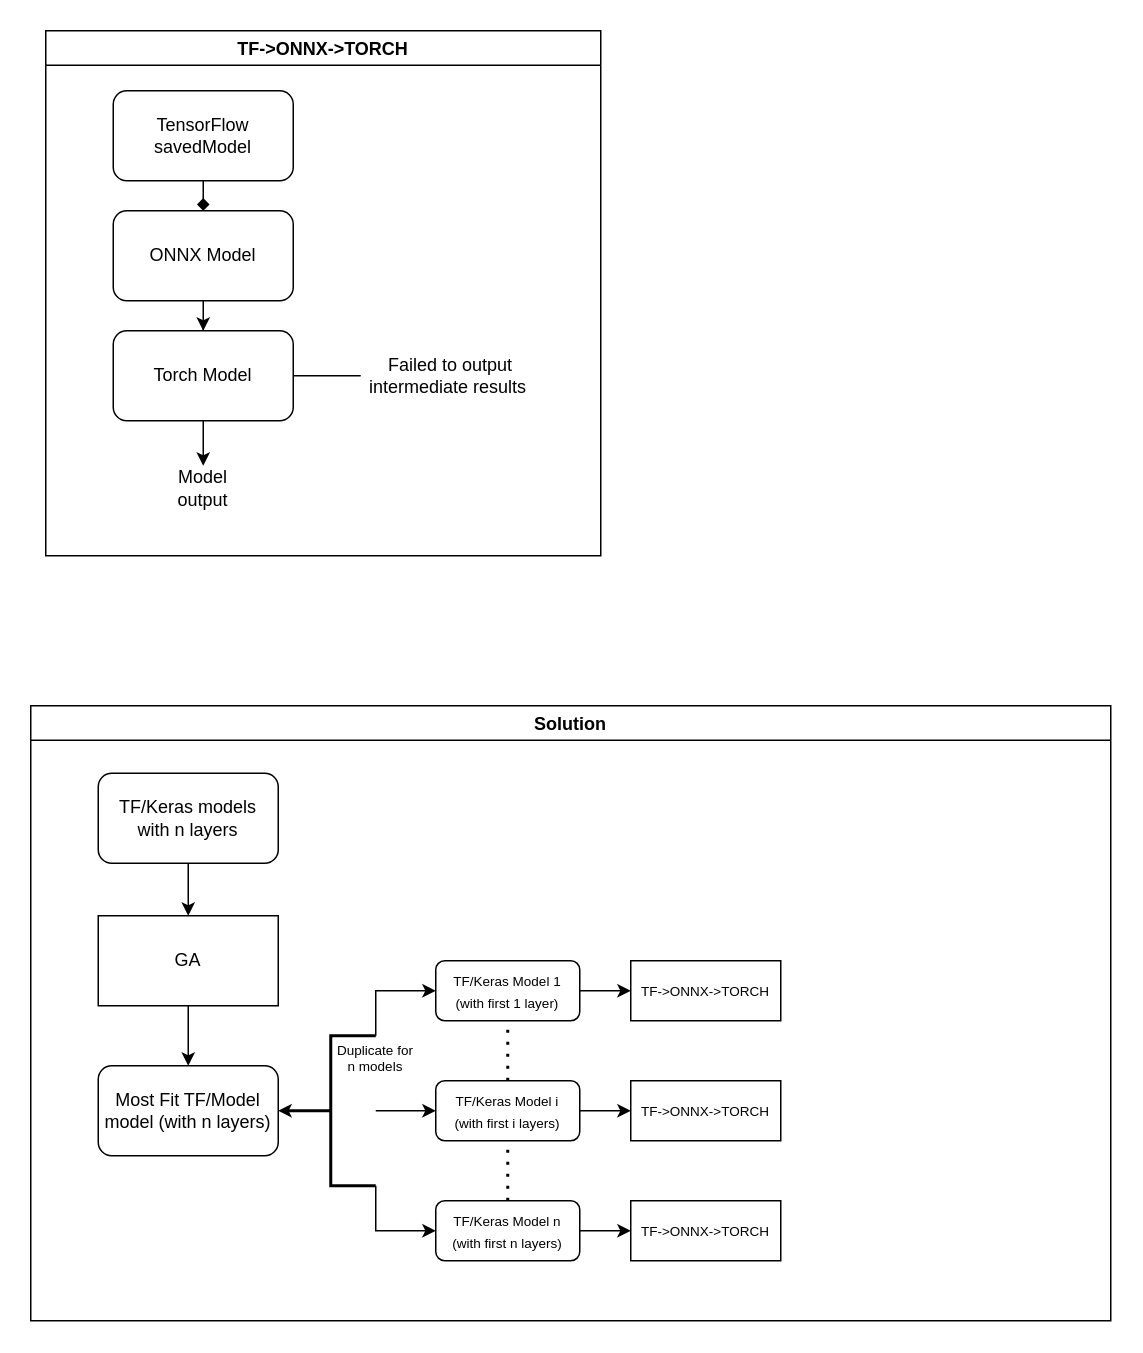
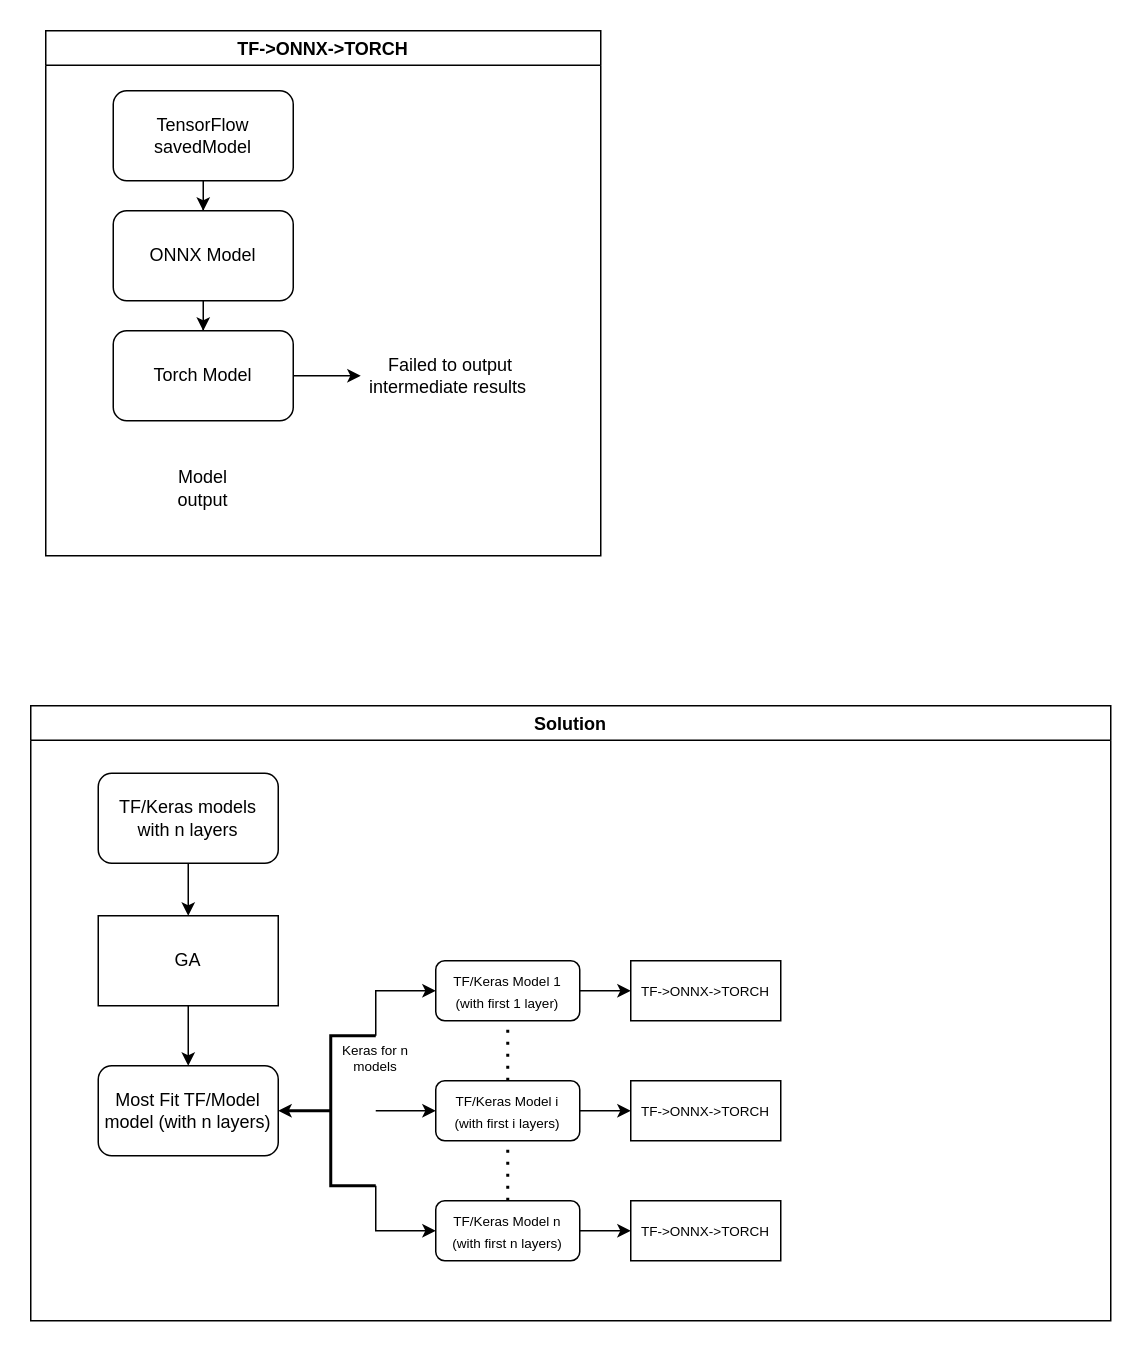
edge "TensorFlow savedModel" -> "ONNX Model": arrowhead diamond -> classic
edge "Torch Model" -- "Failed to output intermediate results": arrowhead none -> classic
edge "Torch Model" -> "Model output": removed
node "Duplicate for n models": label "Duplicate for n models" -> "Keras for n models"
